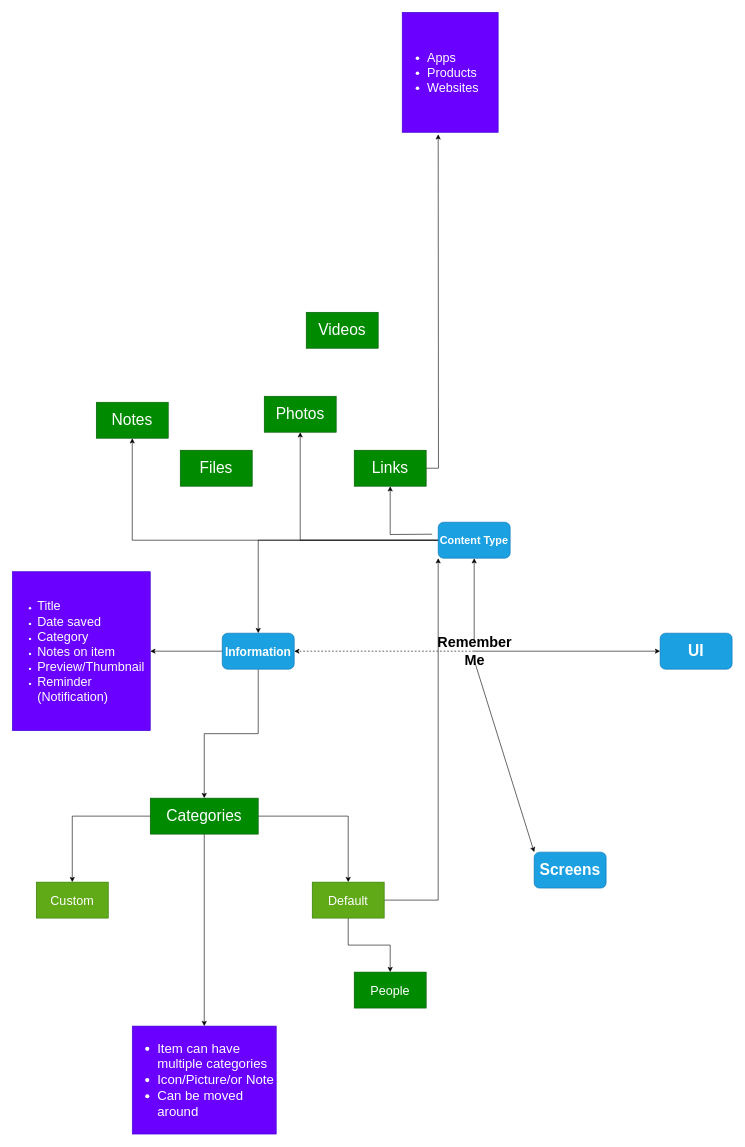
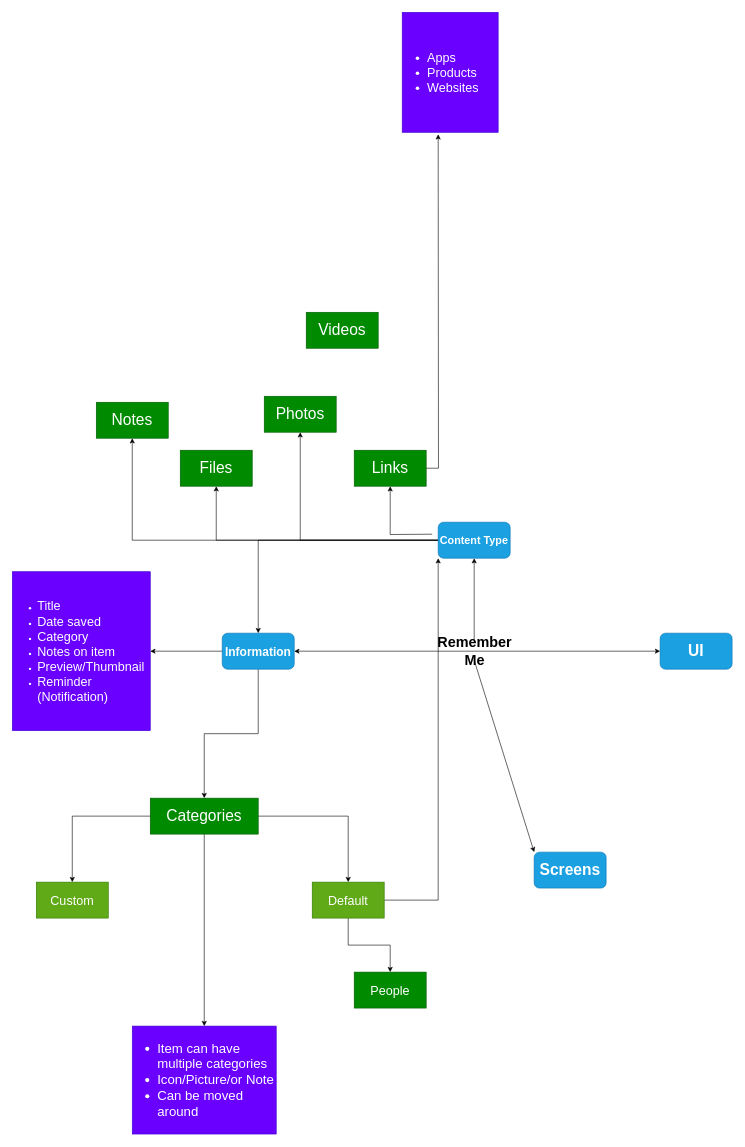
edge "Content Type" -> "Files": added
edge "Remember Me" -> "Information": style dashed -> solid
